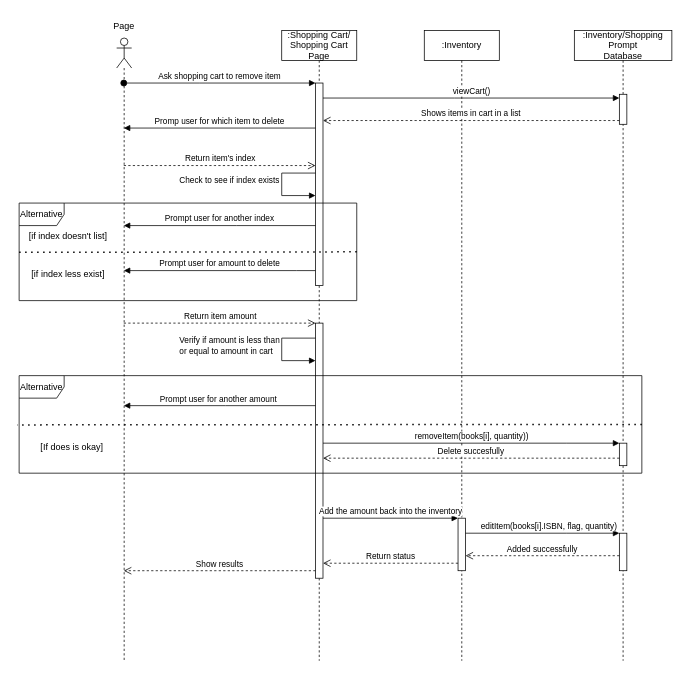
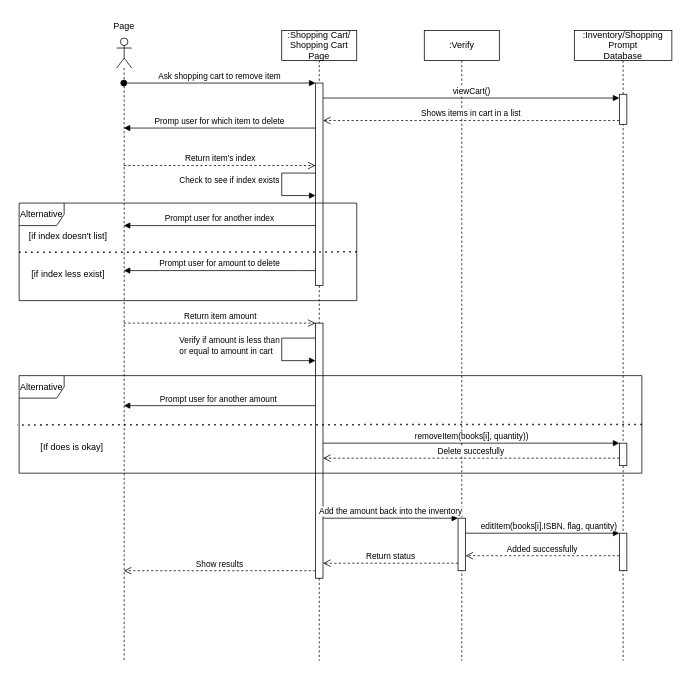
node ":Inventory": label ":Inventory" -> ":Verify"
